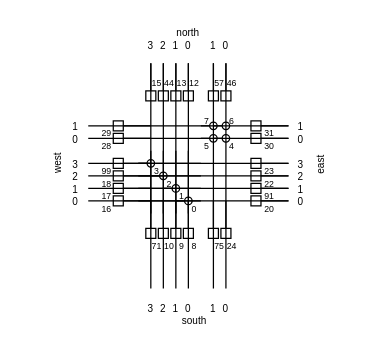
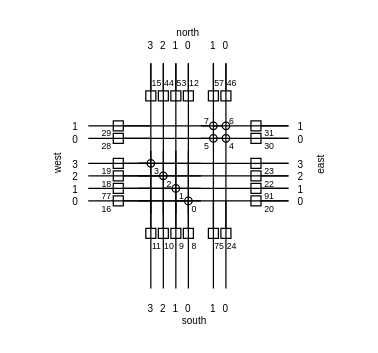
node "13": label "13" -> "53"
node "99": label "99" -> "19"
node "17": label "17" -> "77"
node "71": label "71" -> "11"
